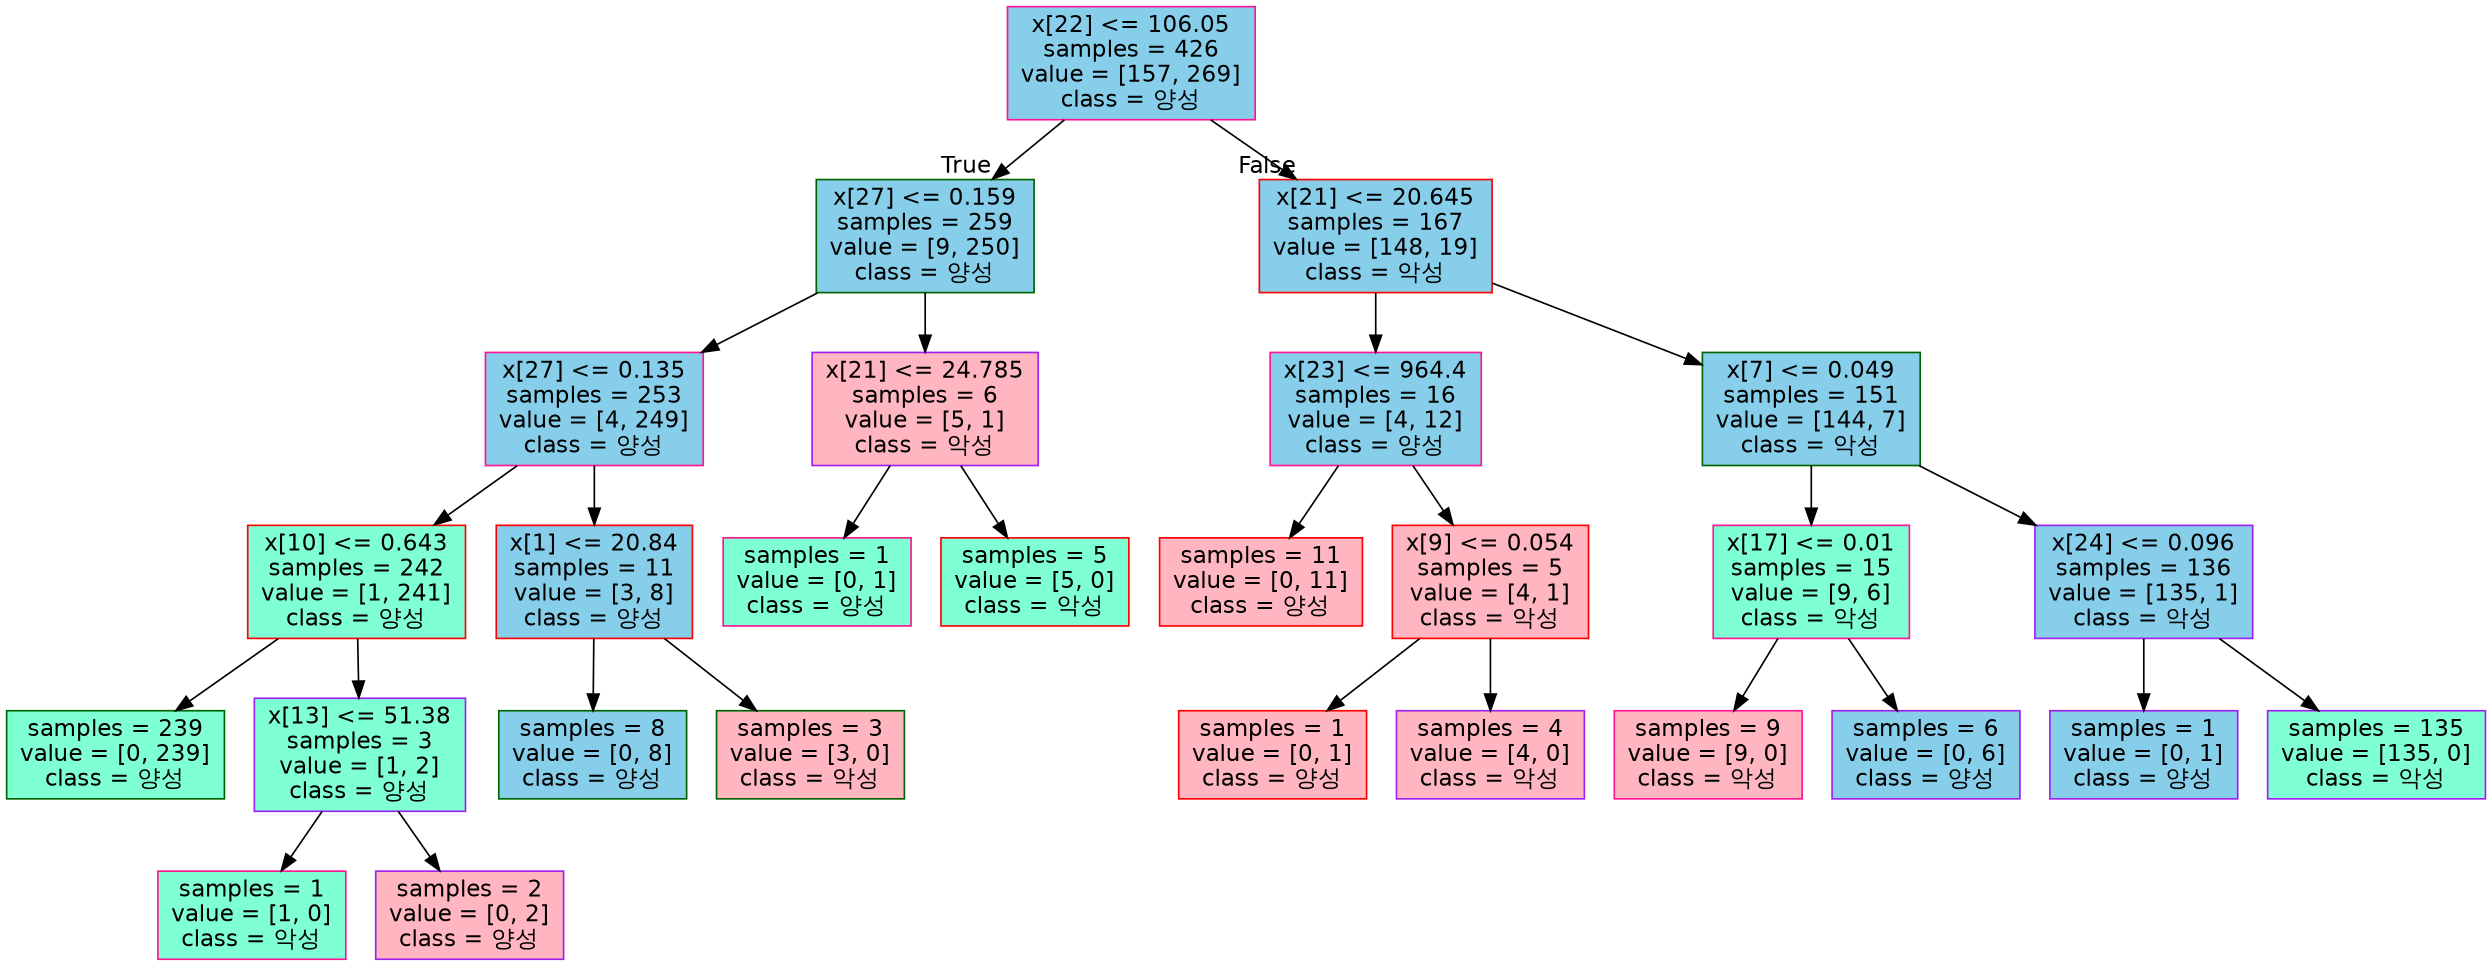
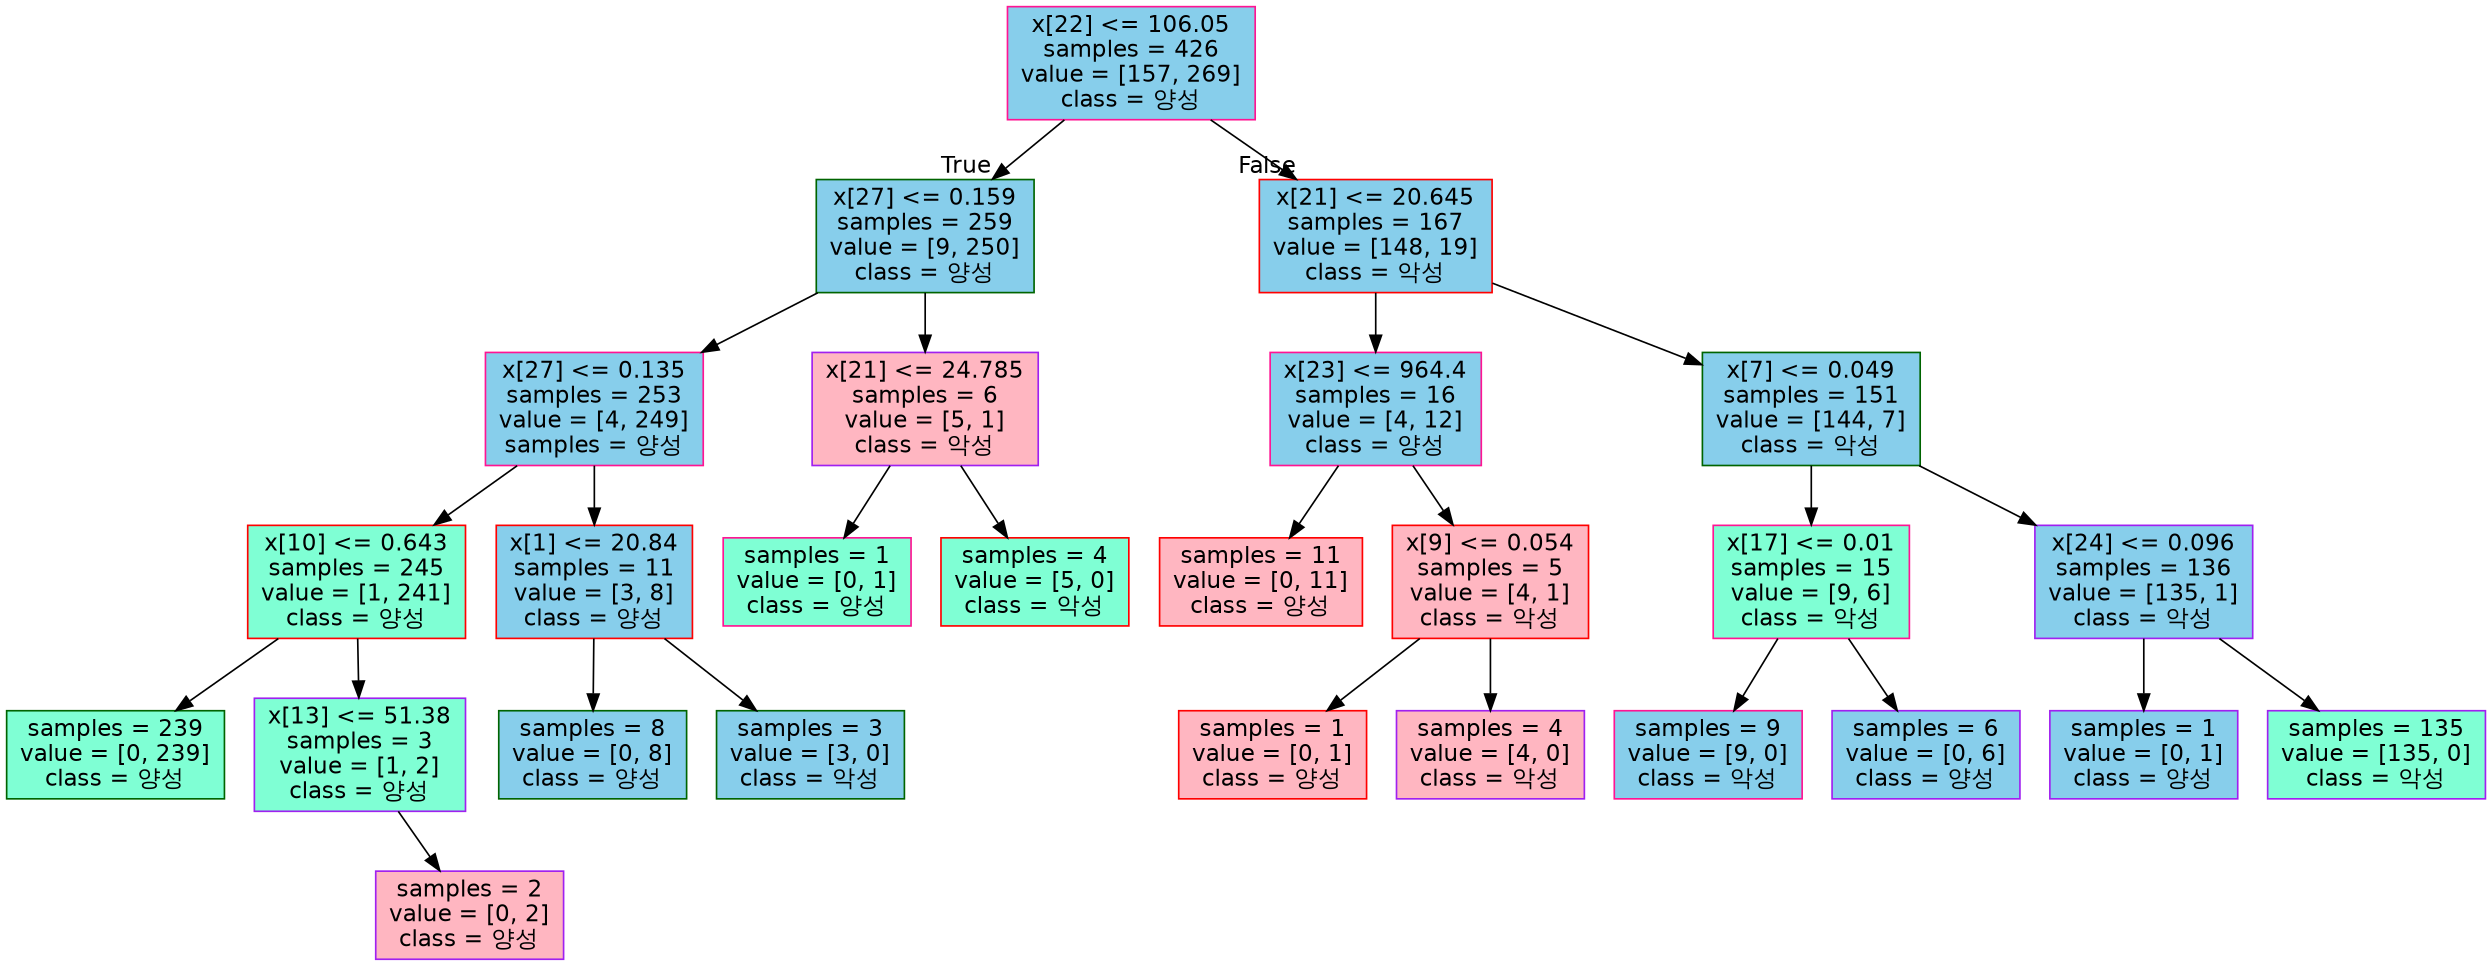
node "x[27] <= 0.135 samples = 253 value = [4, 249] class = 양성": label "x[27] <= 0.135 samples = 253 value = [4, 249] class = 양성" -> "x[27] <= 0.135 samples = 253 value = [4, 249] samples = 양성"
node "x[10] <= 0.643 samples = 242 value = [1, 241] class = 양성": label "x[10] <= 0.643 samples = 242 value = [1, 241] class = 양성" -> "x[10] <= 0.643 samples = 245 value = [1, 241] class = 양성"
node "samples = 5 value = [5, 0] class = 악성": label "samples = 5 value = [5, 0] class = 악성" -> "samples = 4 value = [5, 0] class = 악성"
node "samples = 3 value = [3, 0] class = 악성": fillcolor lightpink -> skyblue
node "samples = 9 value = [9, 0] class = 악성": fillcolor lightpink -> skyblue
node "samples = 1 value = [1, 0] class = 악성": removed
